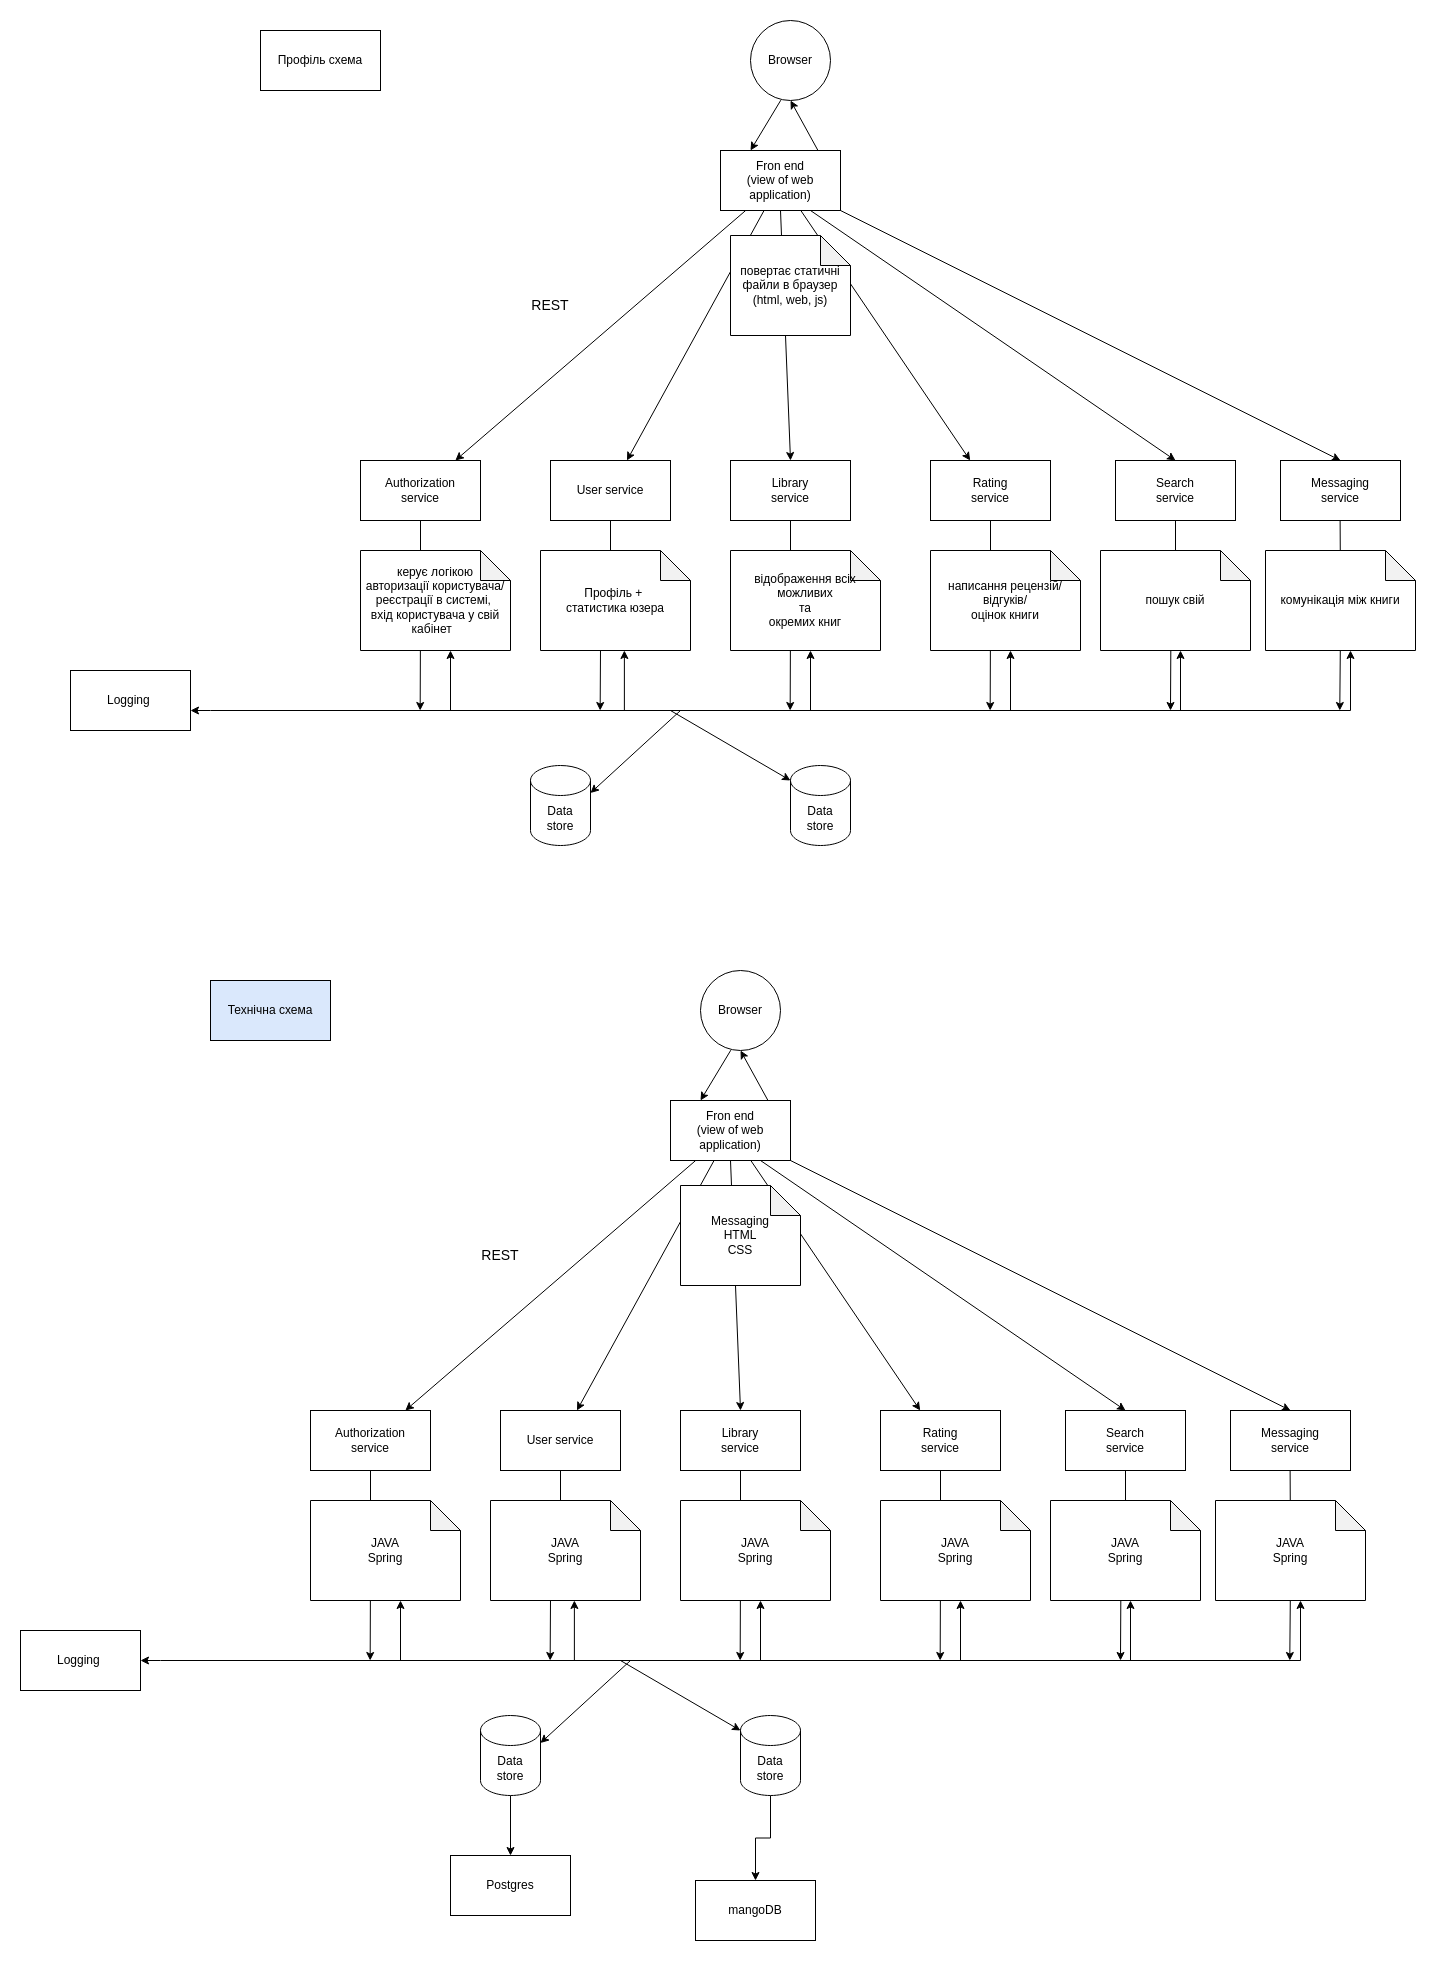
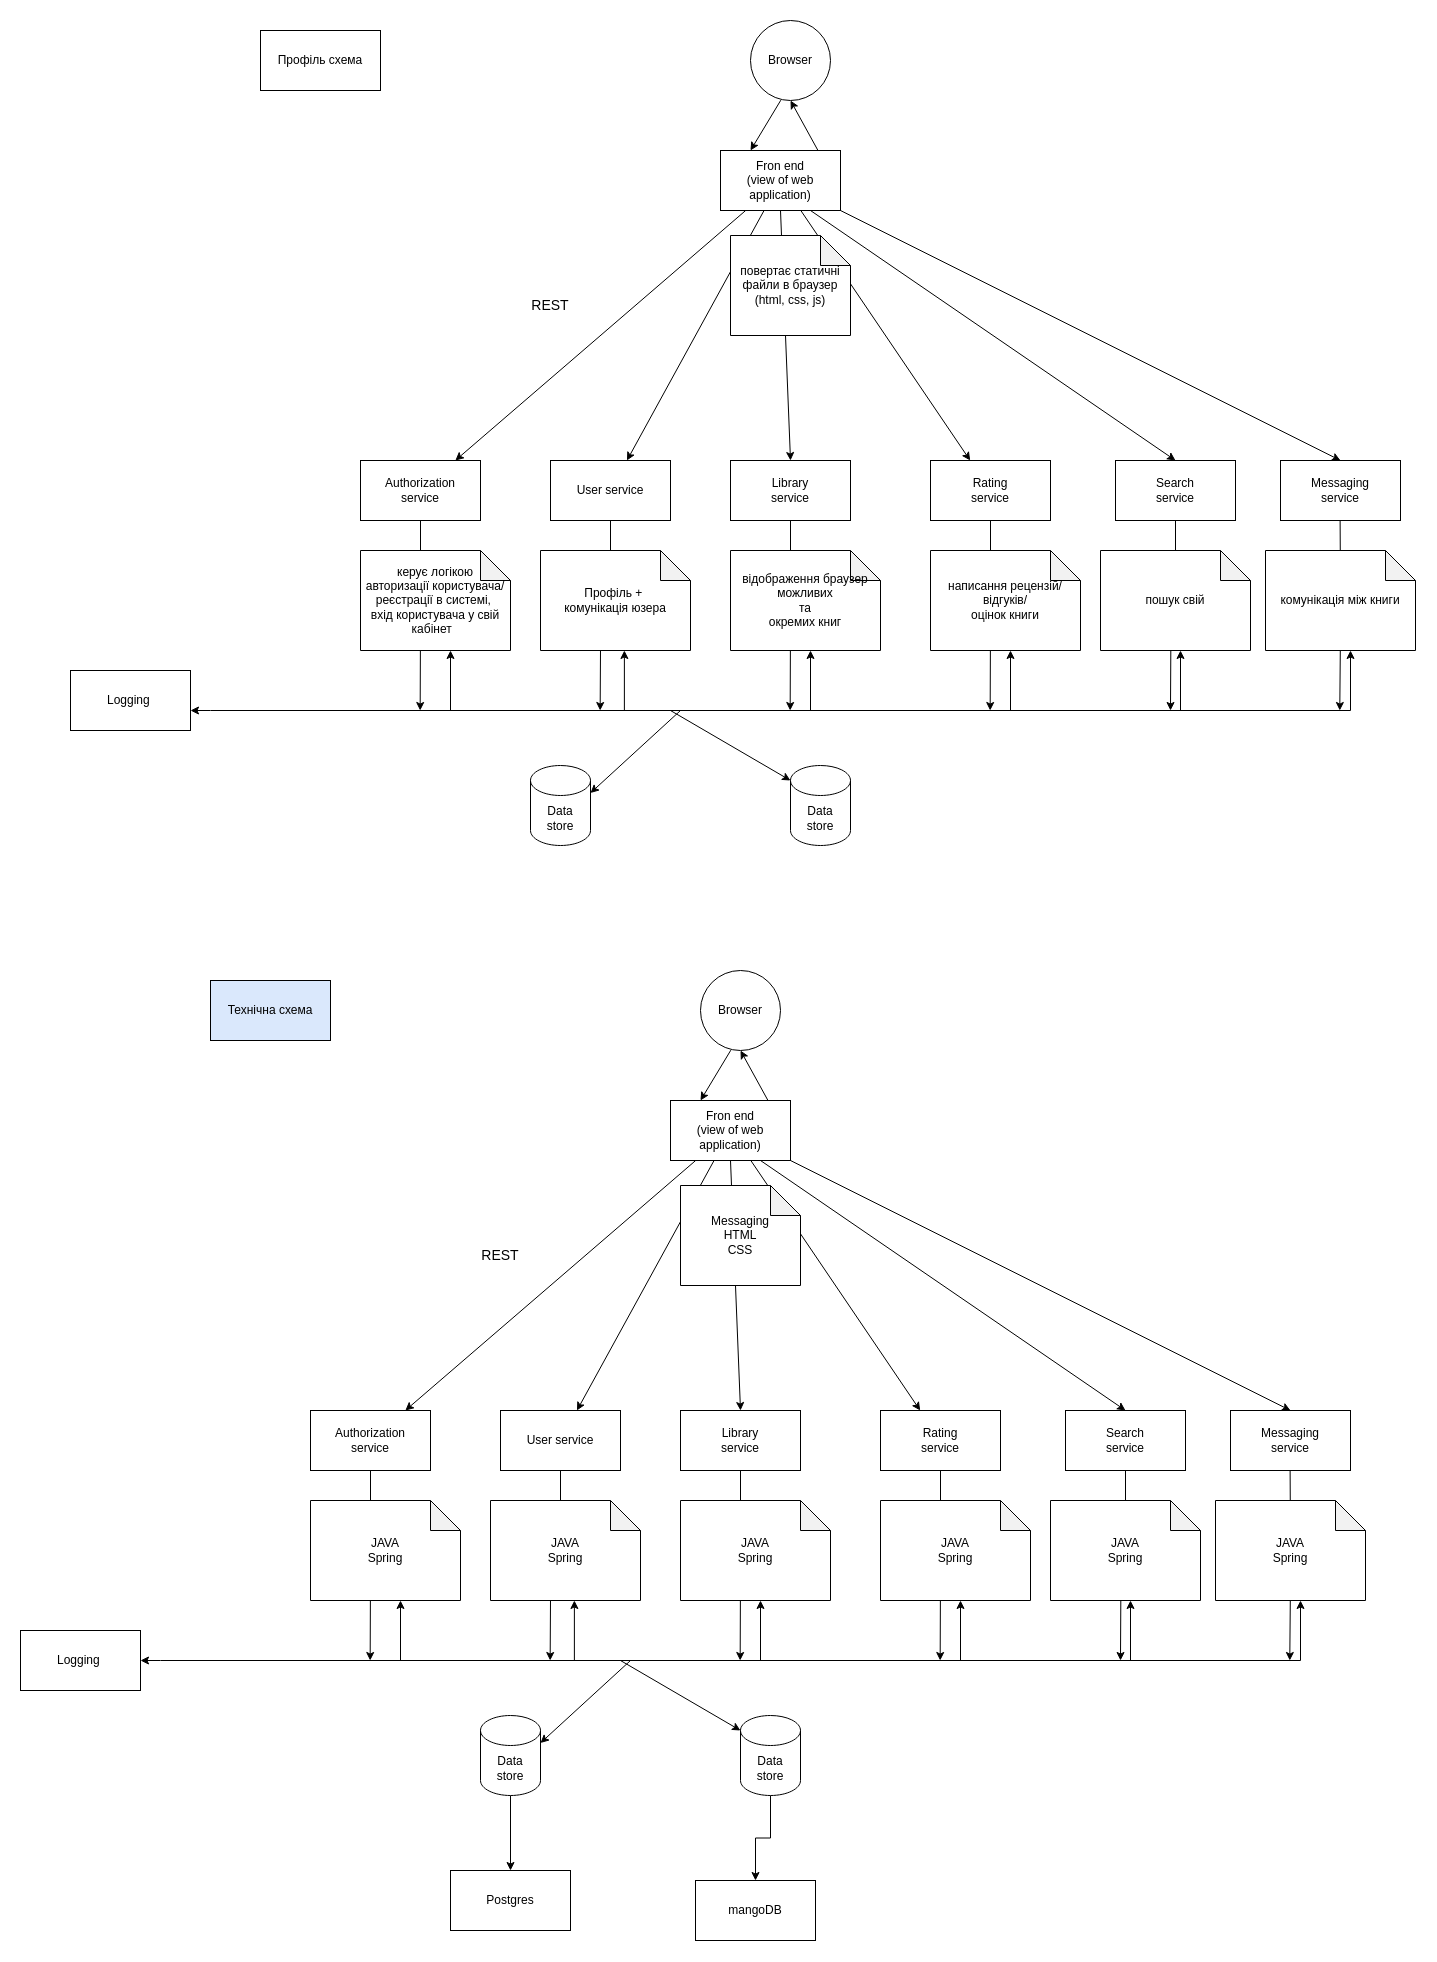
node "повертає статичні файли в браузер (html, web, js)": label "повертає статичні файли в браузер (html, web, js)" -> "повертає статичні файли в браузер (html, css, js)"
node "Профіль + статистика юзера": label "Профіль + статистика юзера" -> "Профіль + комунікація юзера"
node "відображення всіх можливих та окремих книг": label "відображення всіх можливих та окремих книг" -> "відображення браузер можливих та окремих книг"
node "Postgres": moved (511, 1886) -> (511, 1901)
